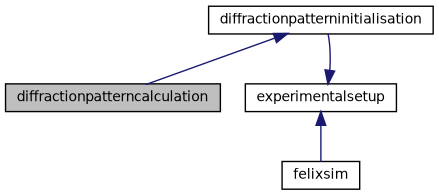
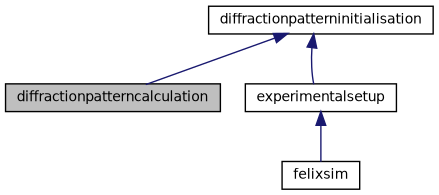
edge "diffractionpatterninitialisation" -> "experimentalsetup": reversed
